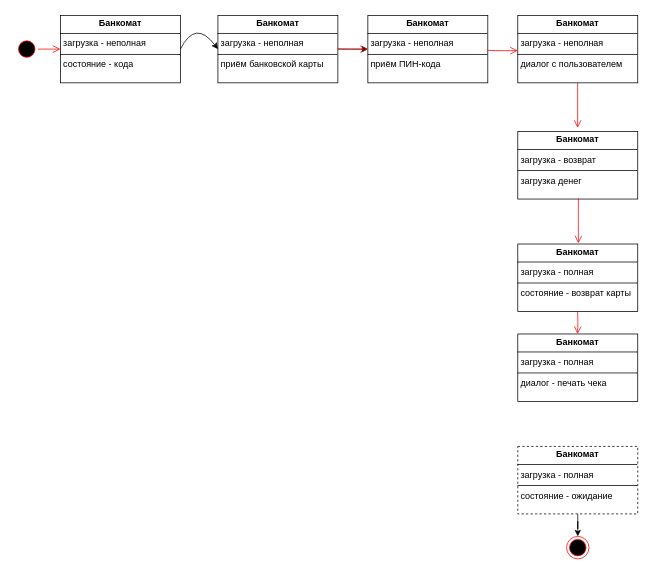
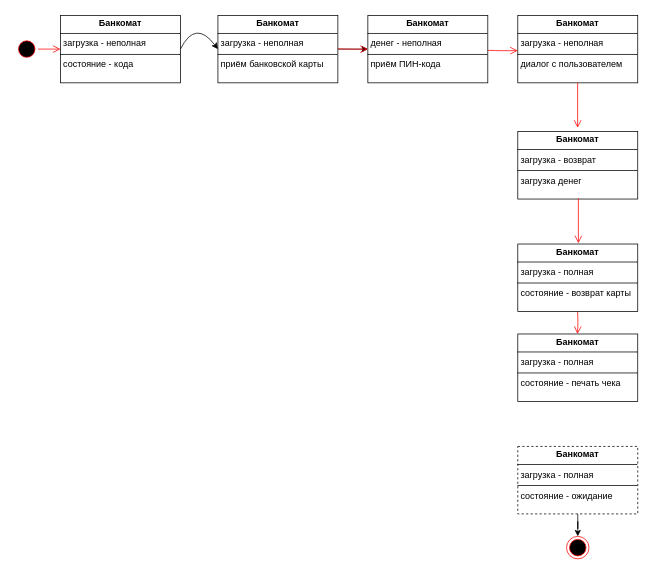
node "Банкомат загрузка - неполная приём ПИН-кода": label "Банкомат загрузка - неполная приём ПИН-кода" -> "Банкомат денег - неполная приём ПИН-кода"
node "Банкомат загрузка - полная диалог - печать чека": label "Банкомат загрузка - полная диалог - печать чека" -> "Банкомат загрузка - полная состояние - печать чека"
